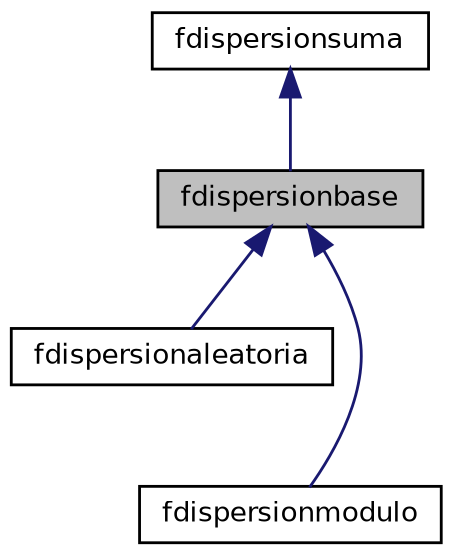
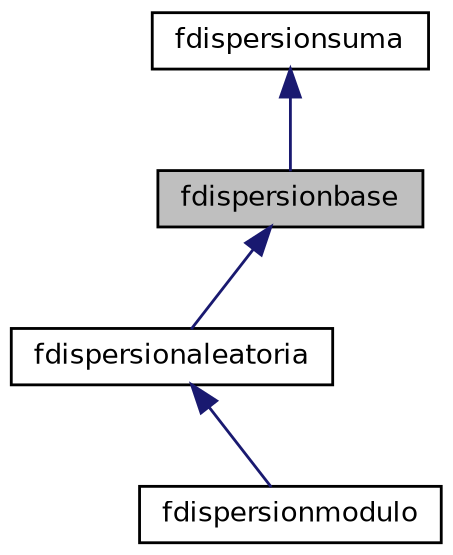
edge "fdispersionmodulo" -> "fdispersionbase": now "fdispersionmodulo" -> "fdispersionaleatoria"
